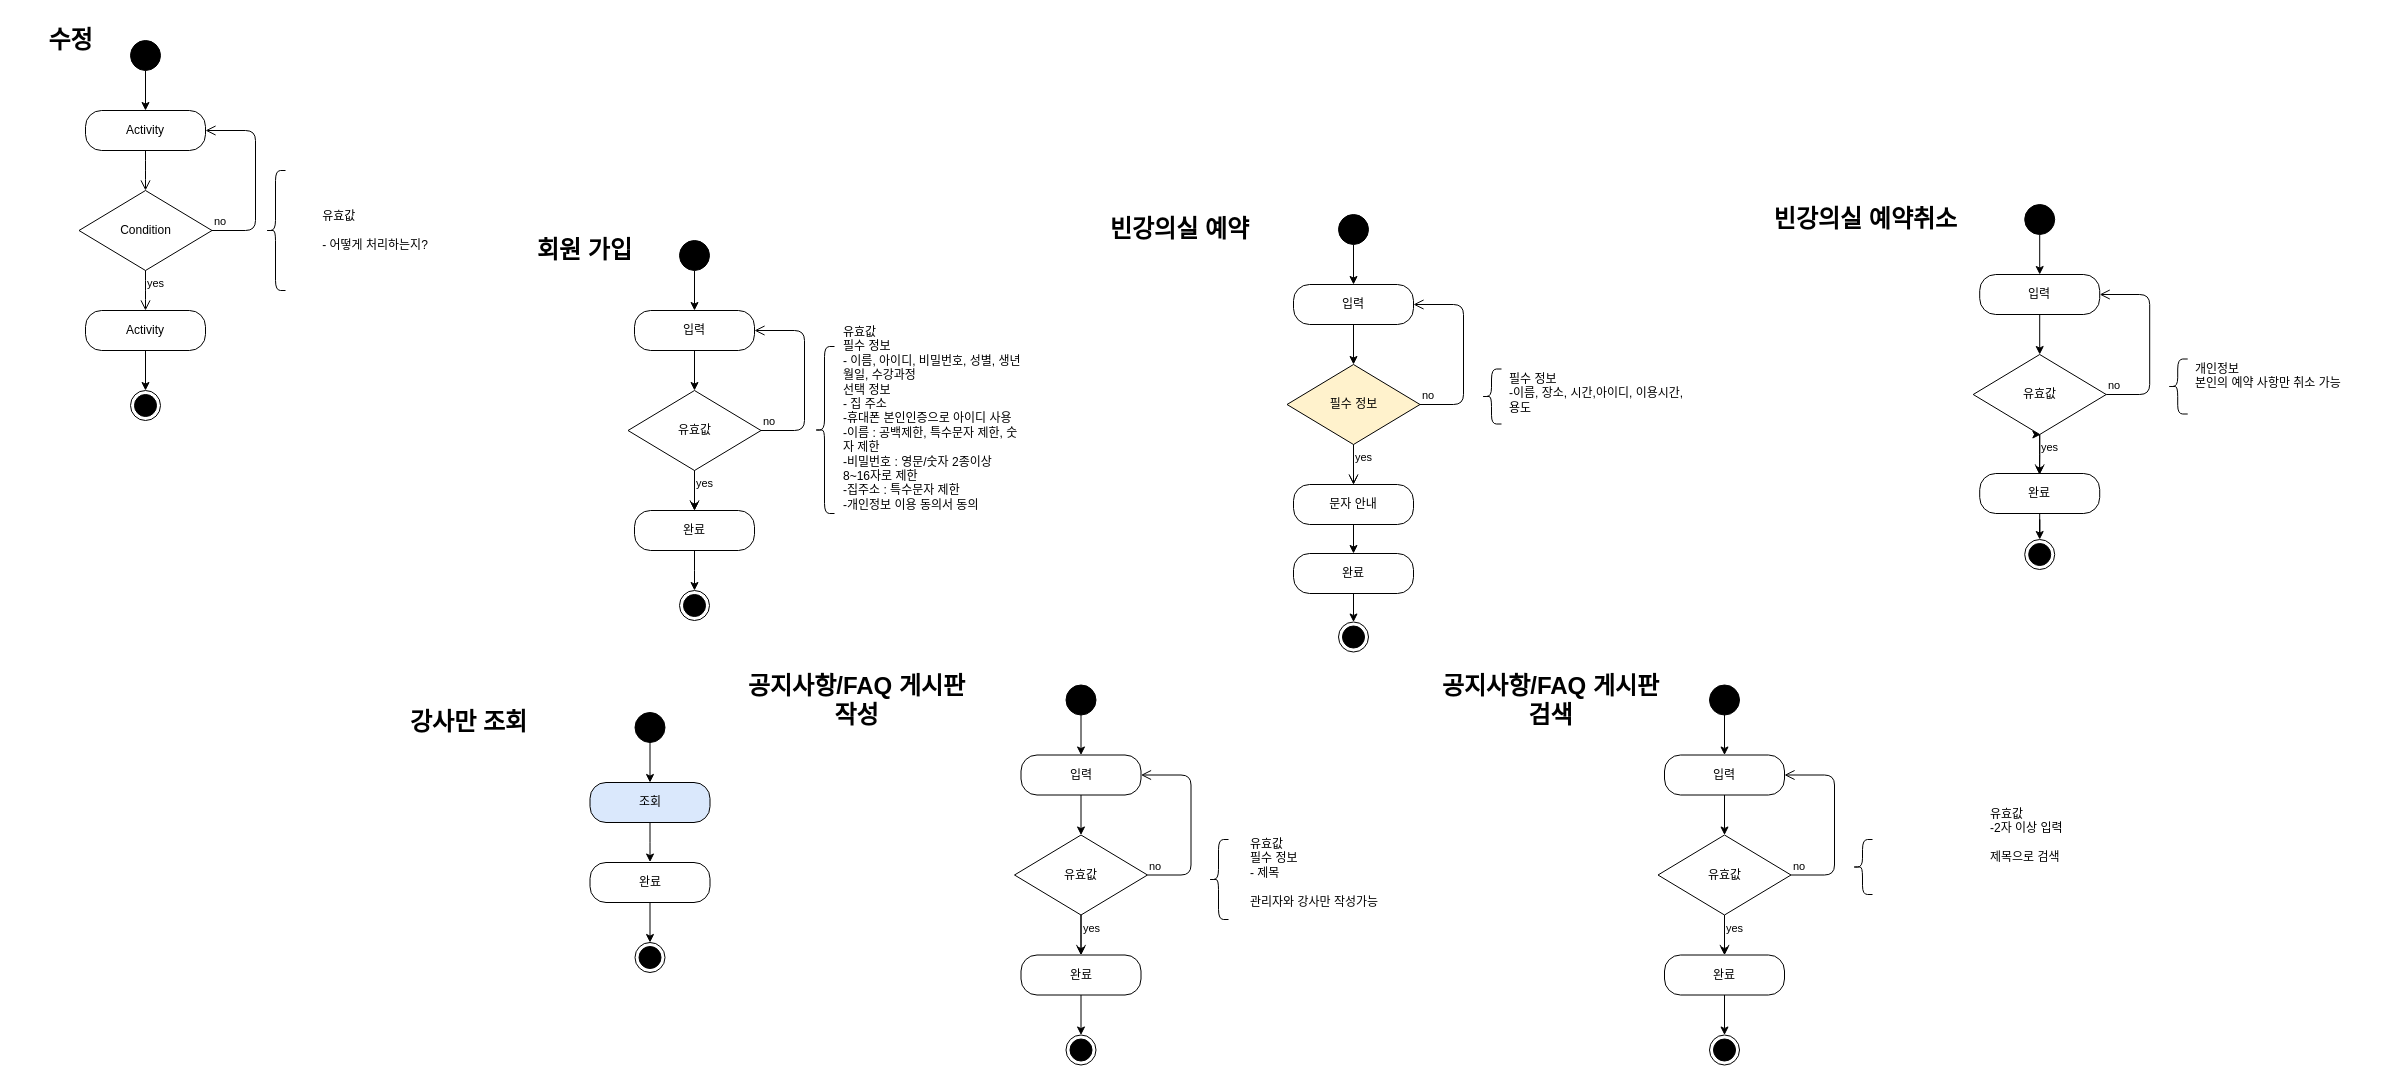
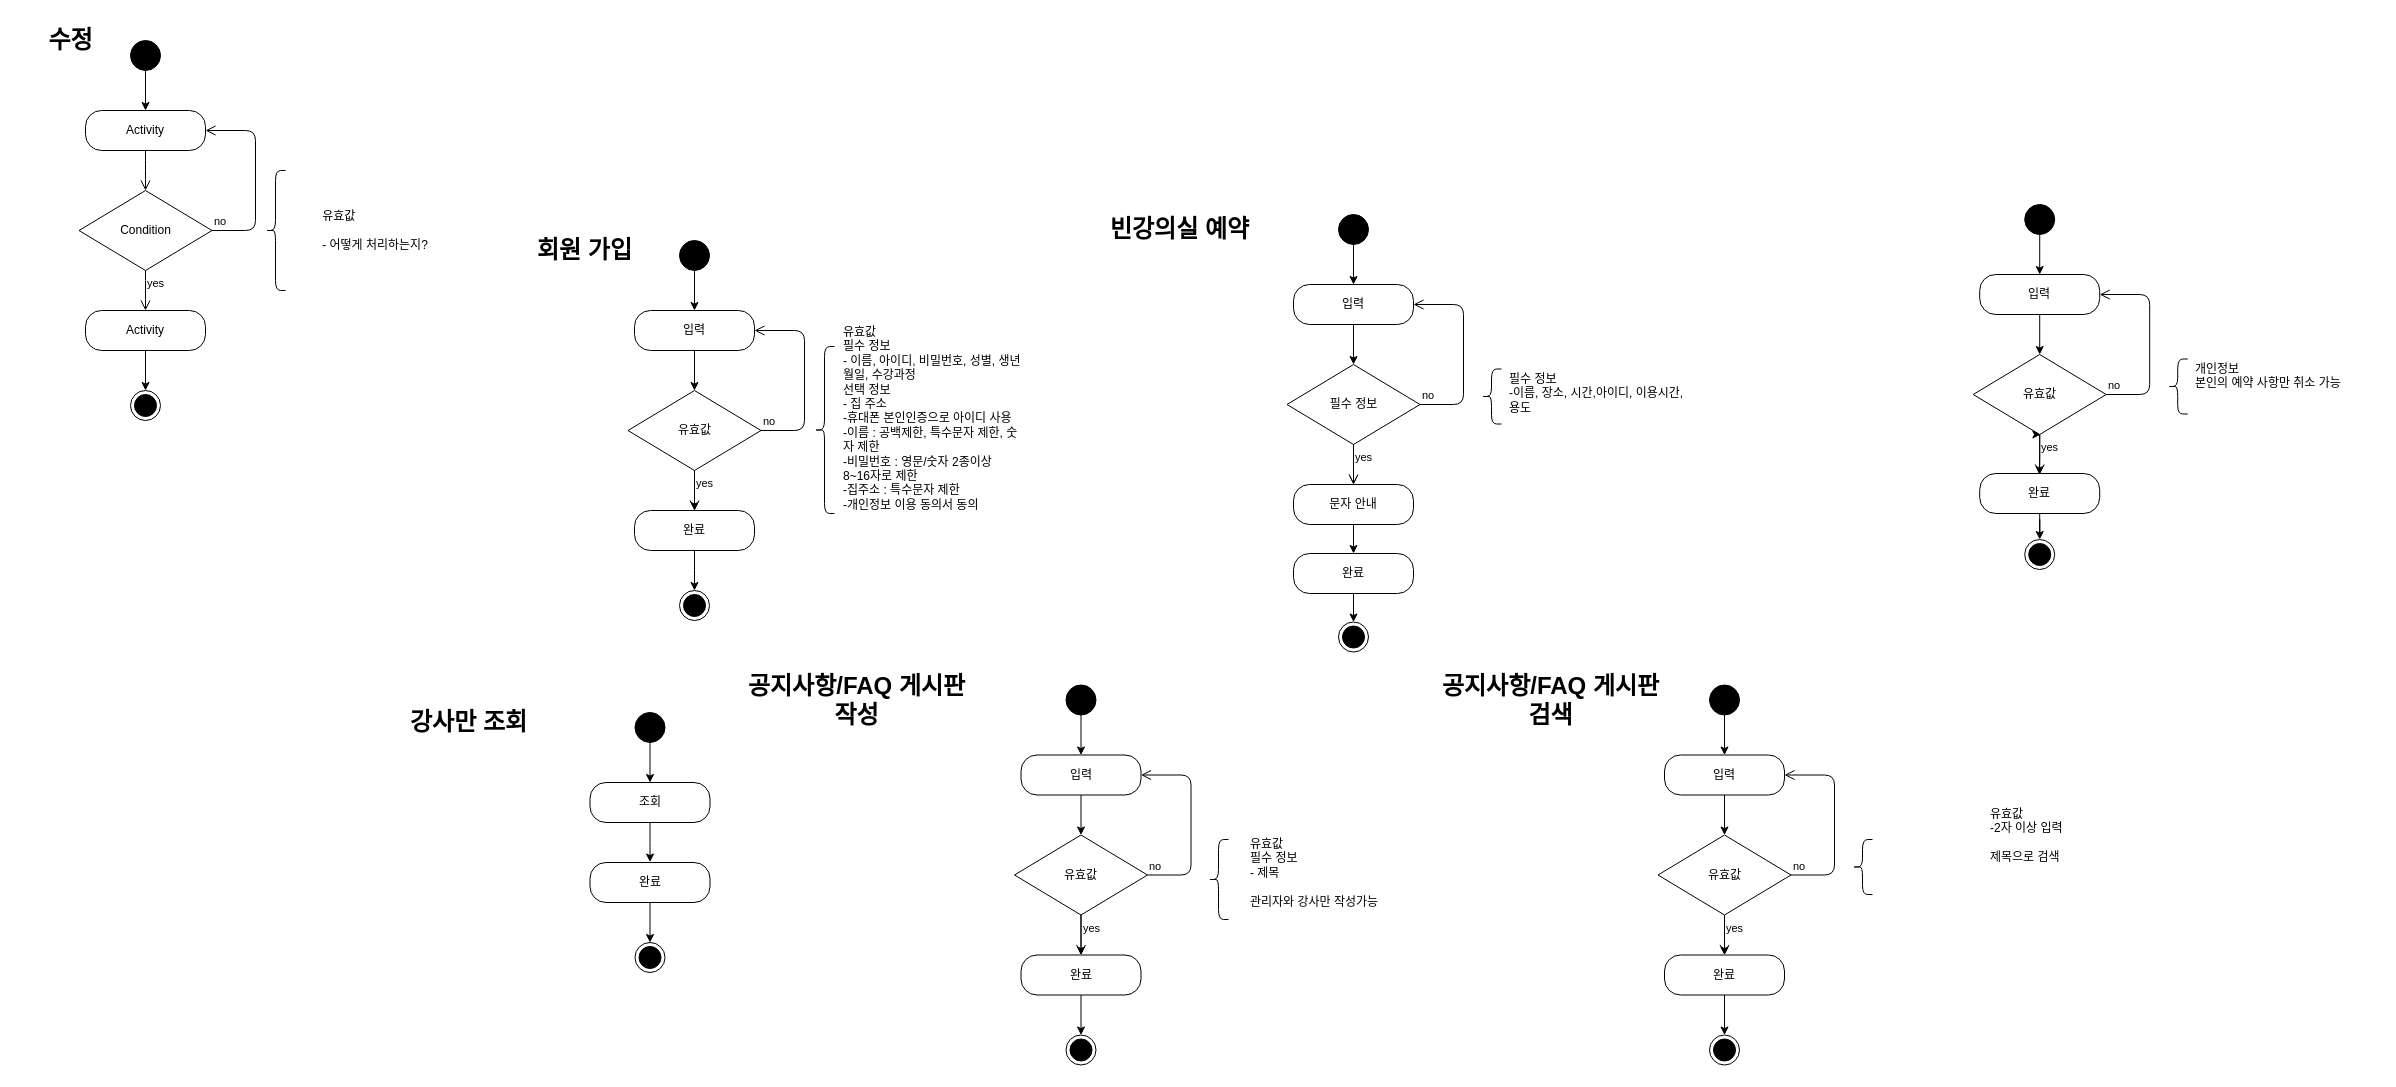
node "빈강의실 예약취소": removed
node "필수 정보": fillcolor #fff2cc -> #ffffff
node "조회": fillcolor #dae8fc -> #ffffff
